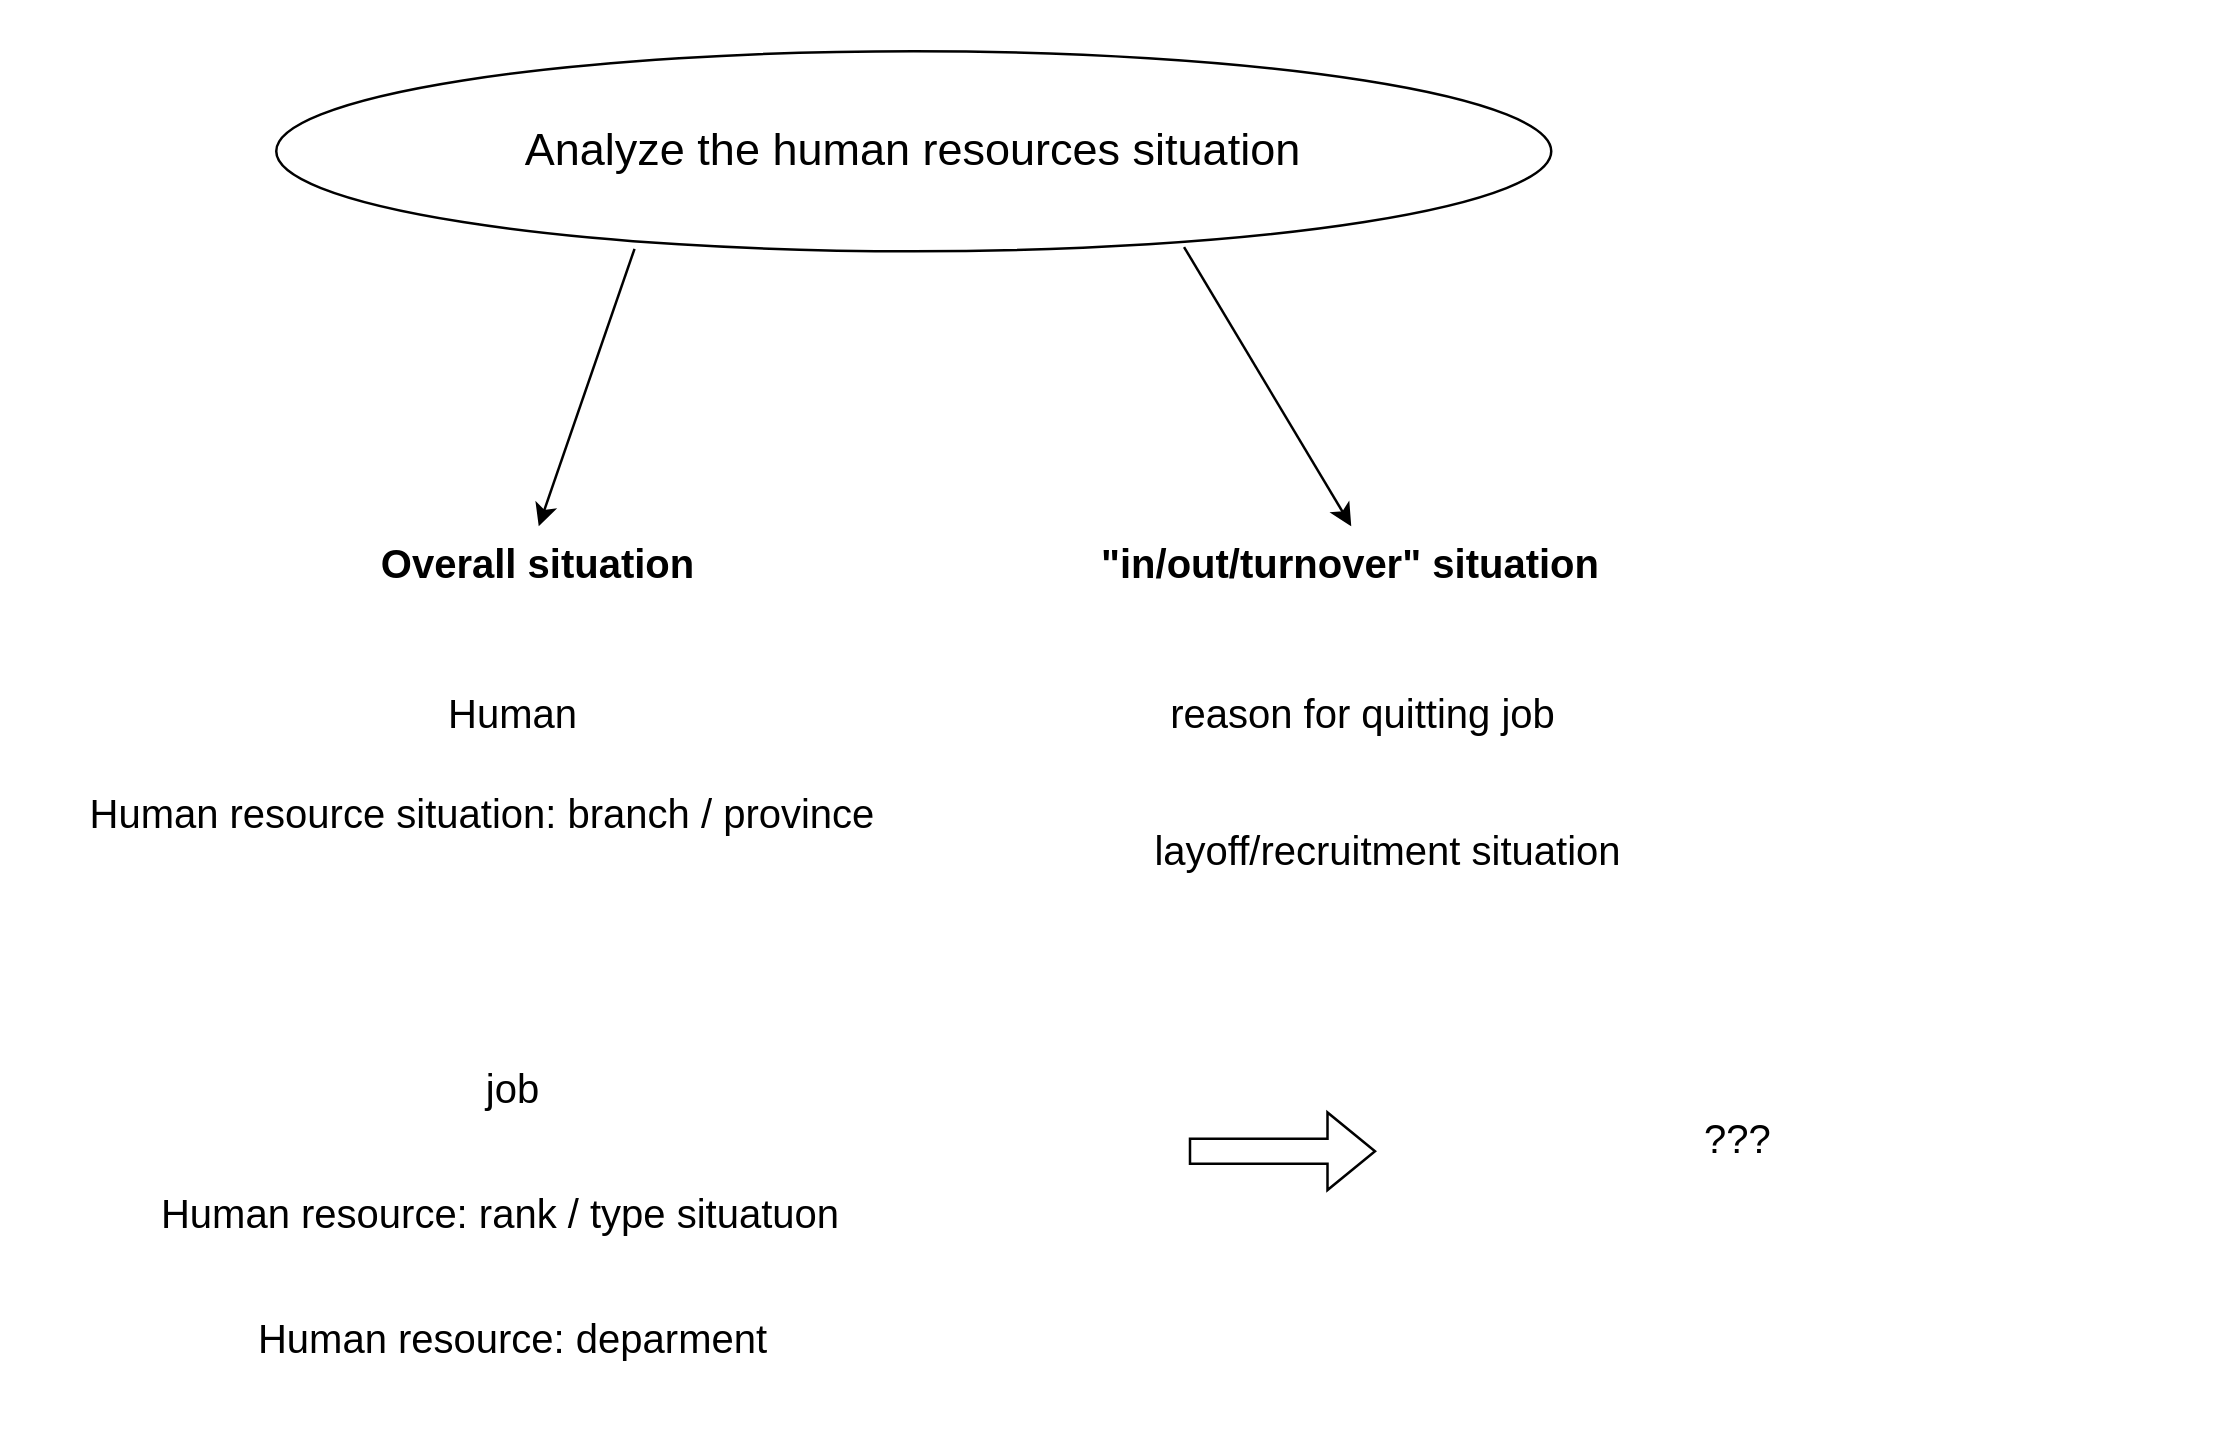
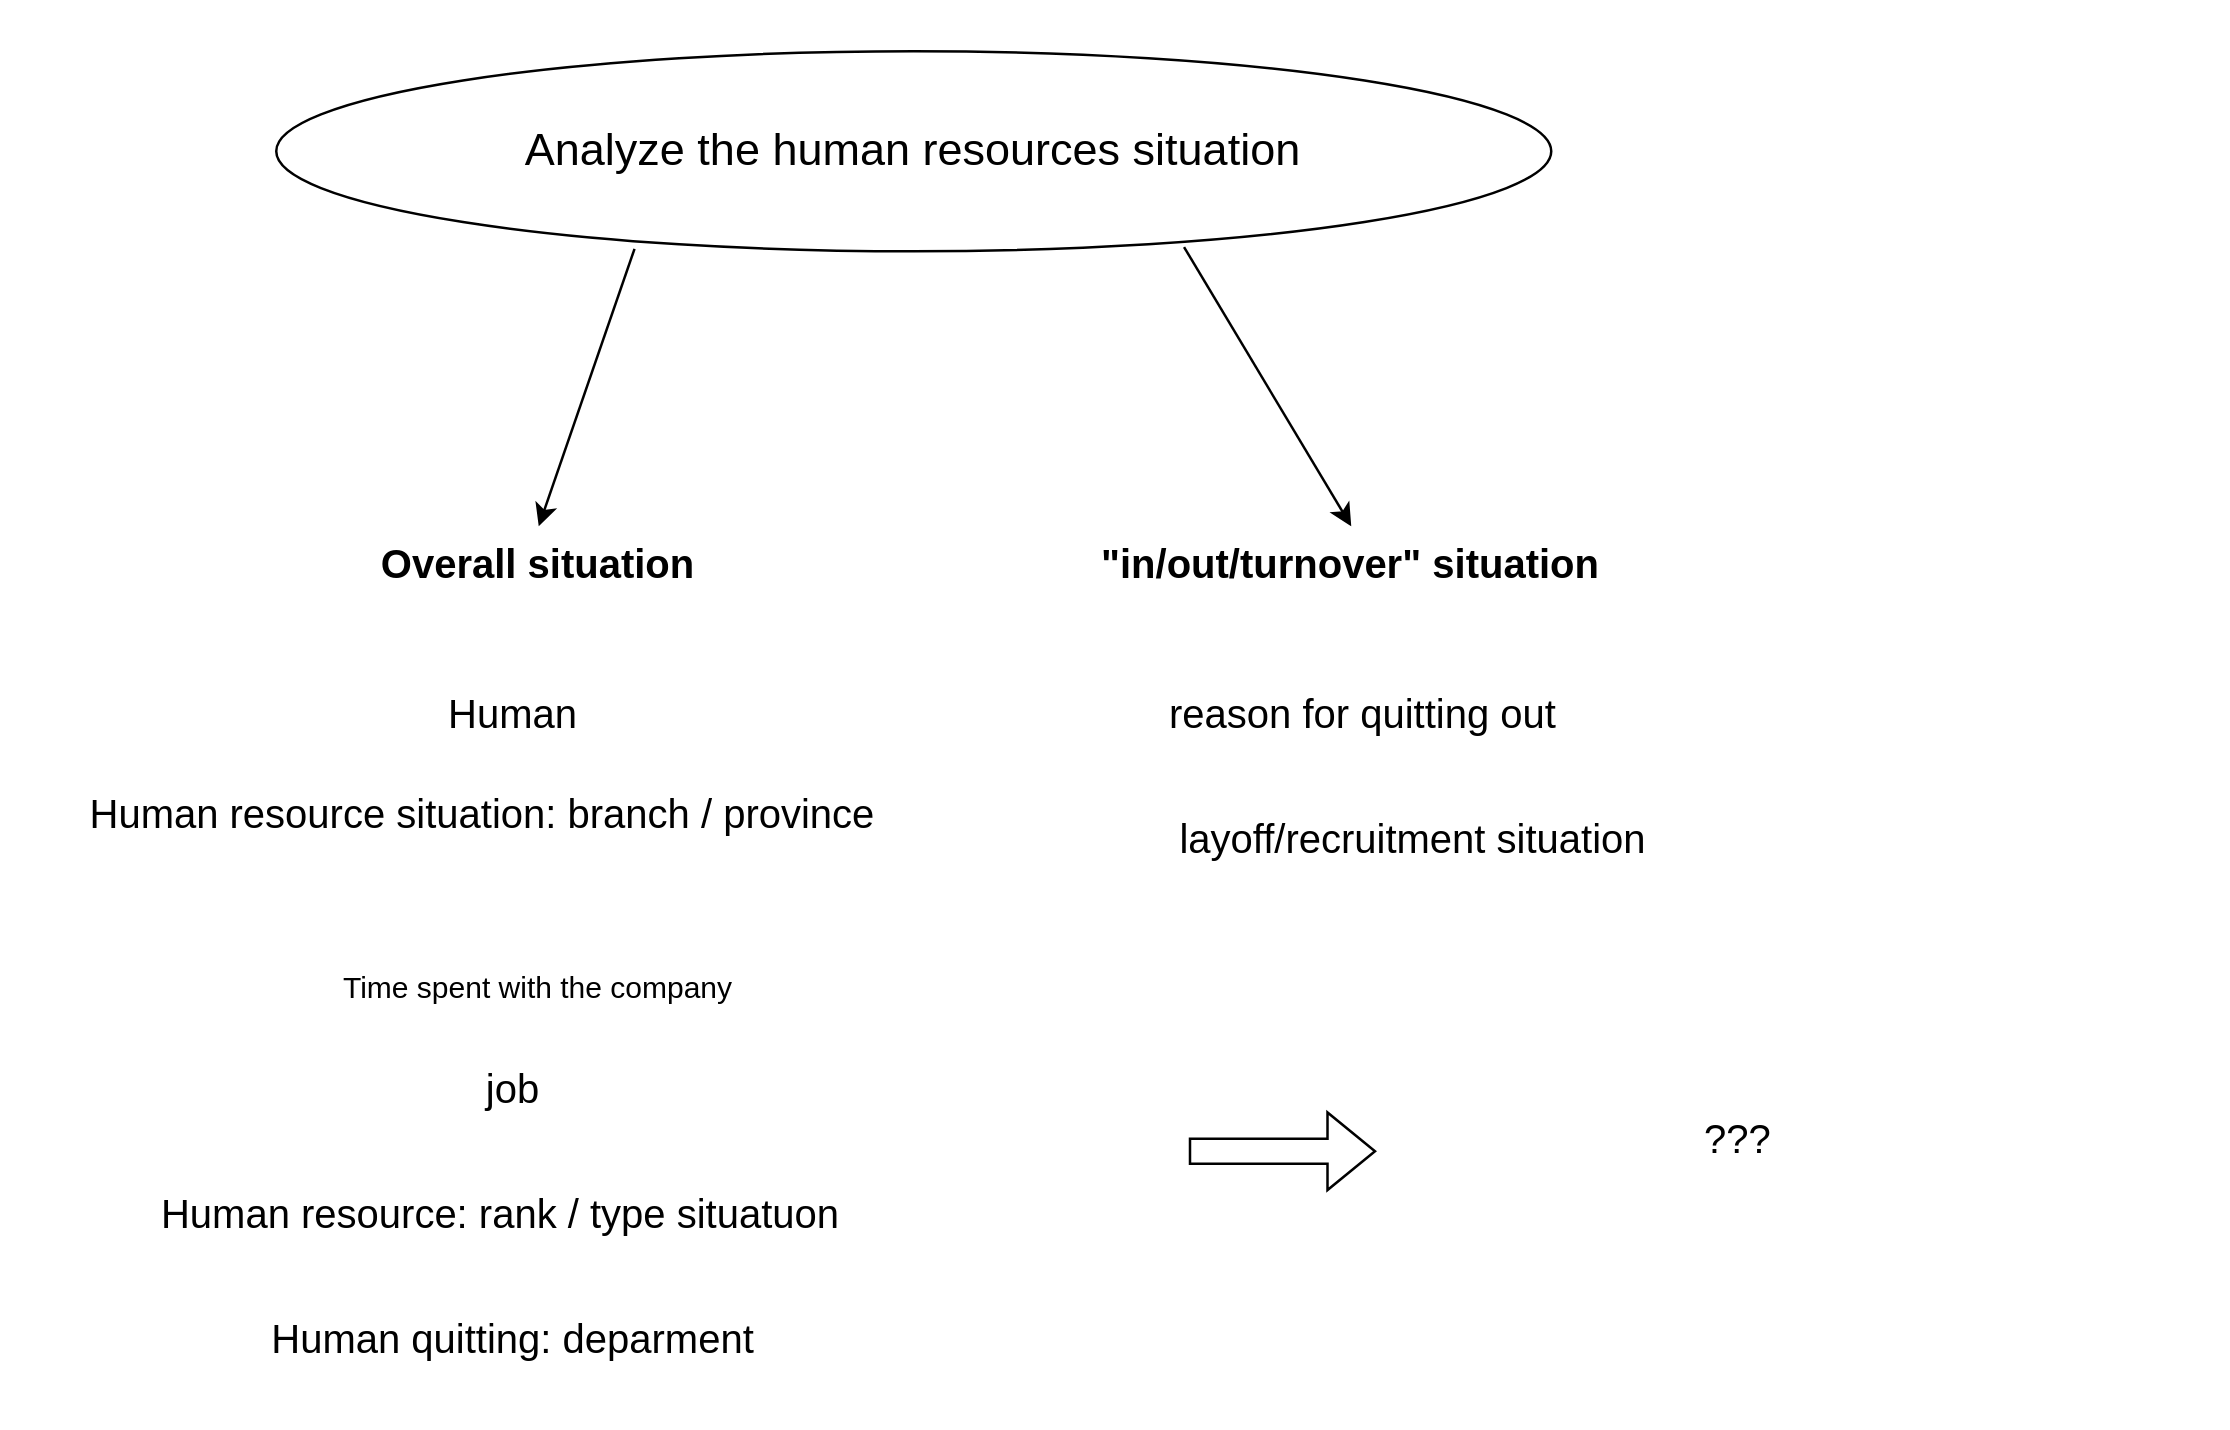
node "reason for quitting job": label "reason for quitting job" -> "reason for quitting out"
node "layoff/recruitment situation": moved (1389, 851) -> (1414, 839)
node "Time spent with the company": added
node "Human resource: deparment": label "Human resource: deparment" -> "Human quitting: deparment"
